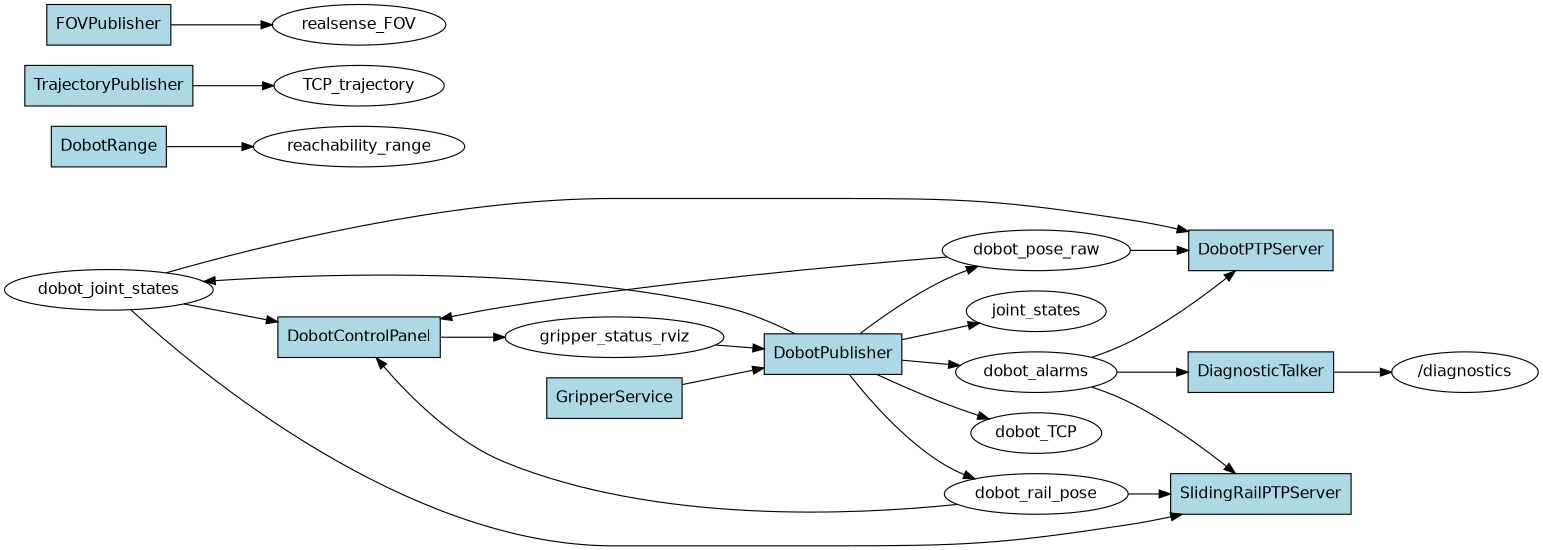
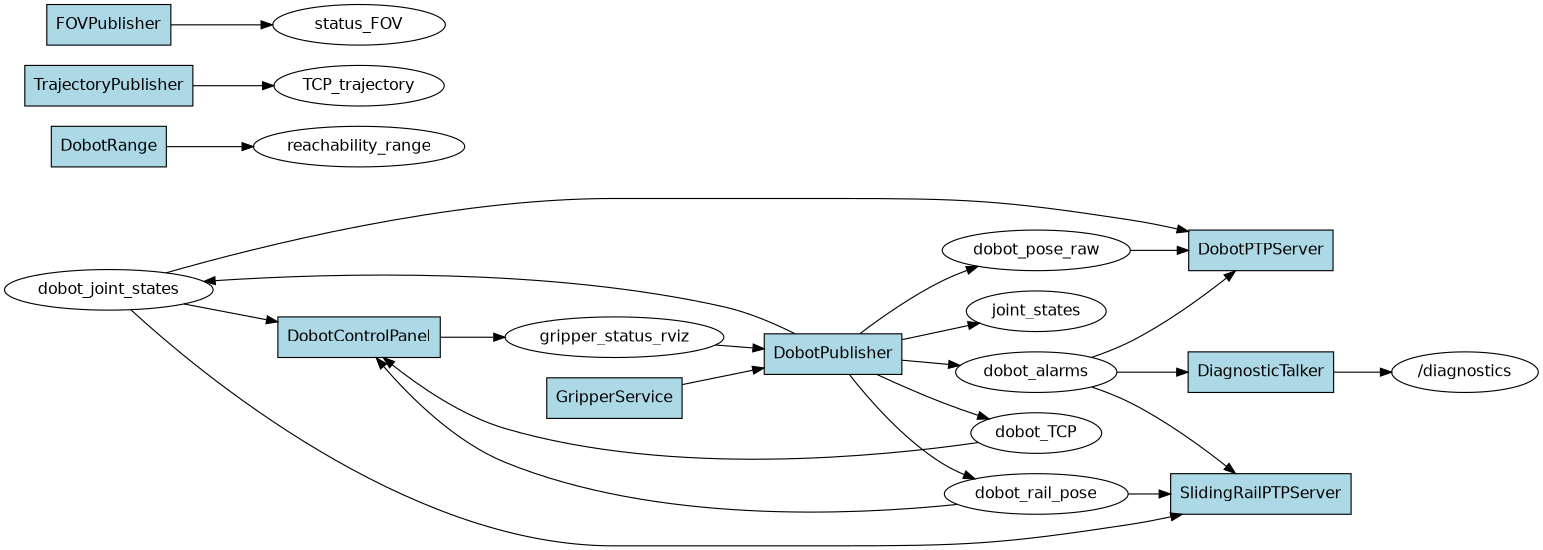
node "realsense_FOV": label "realsense_FOV" -> "status_FOV"
edge "dobot_pose_raw" -> "DobotControlPanel": now "dobot_TCP" -> "DobotControlPanel"
